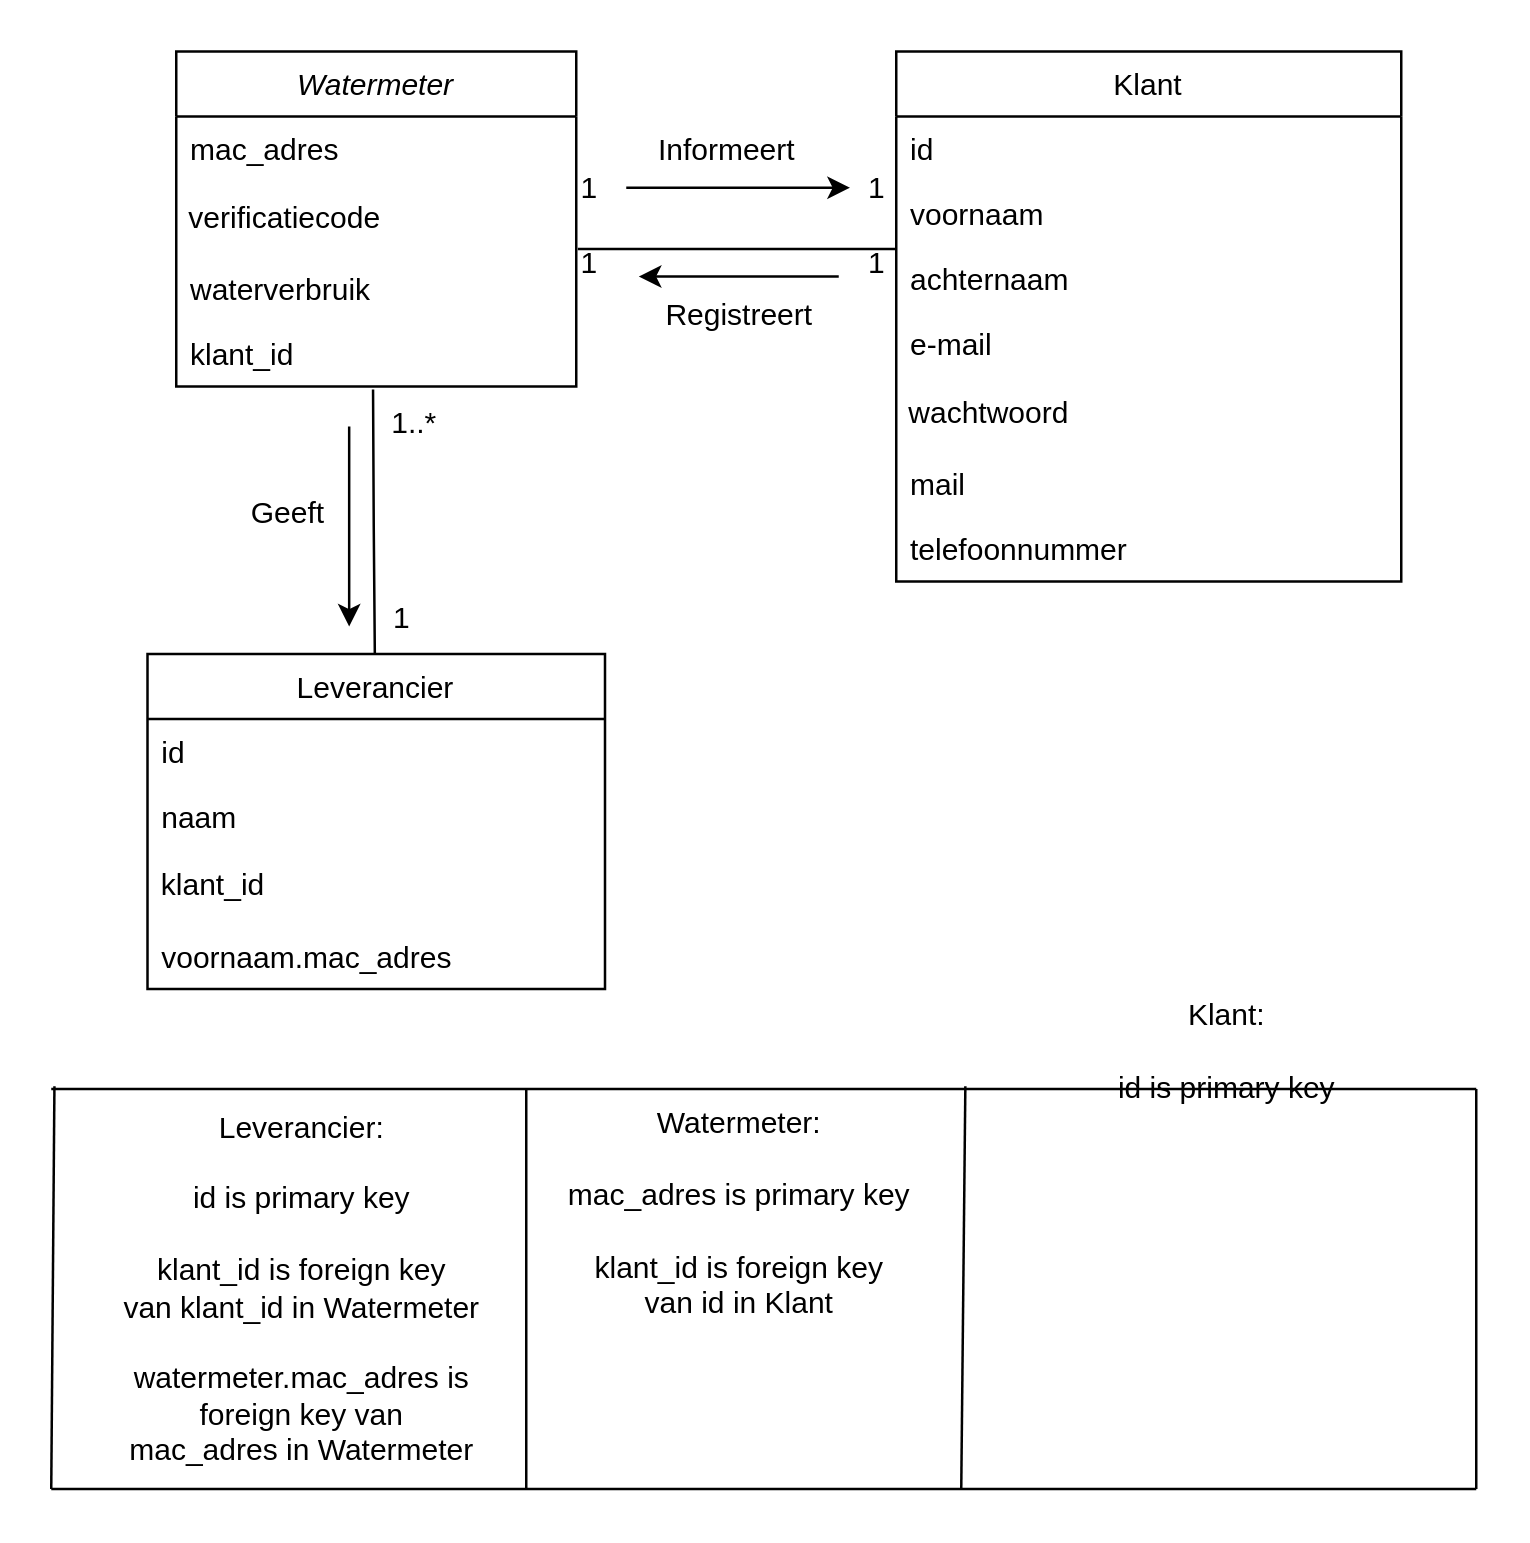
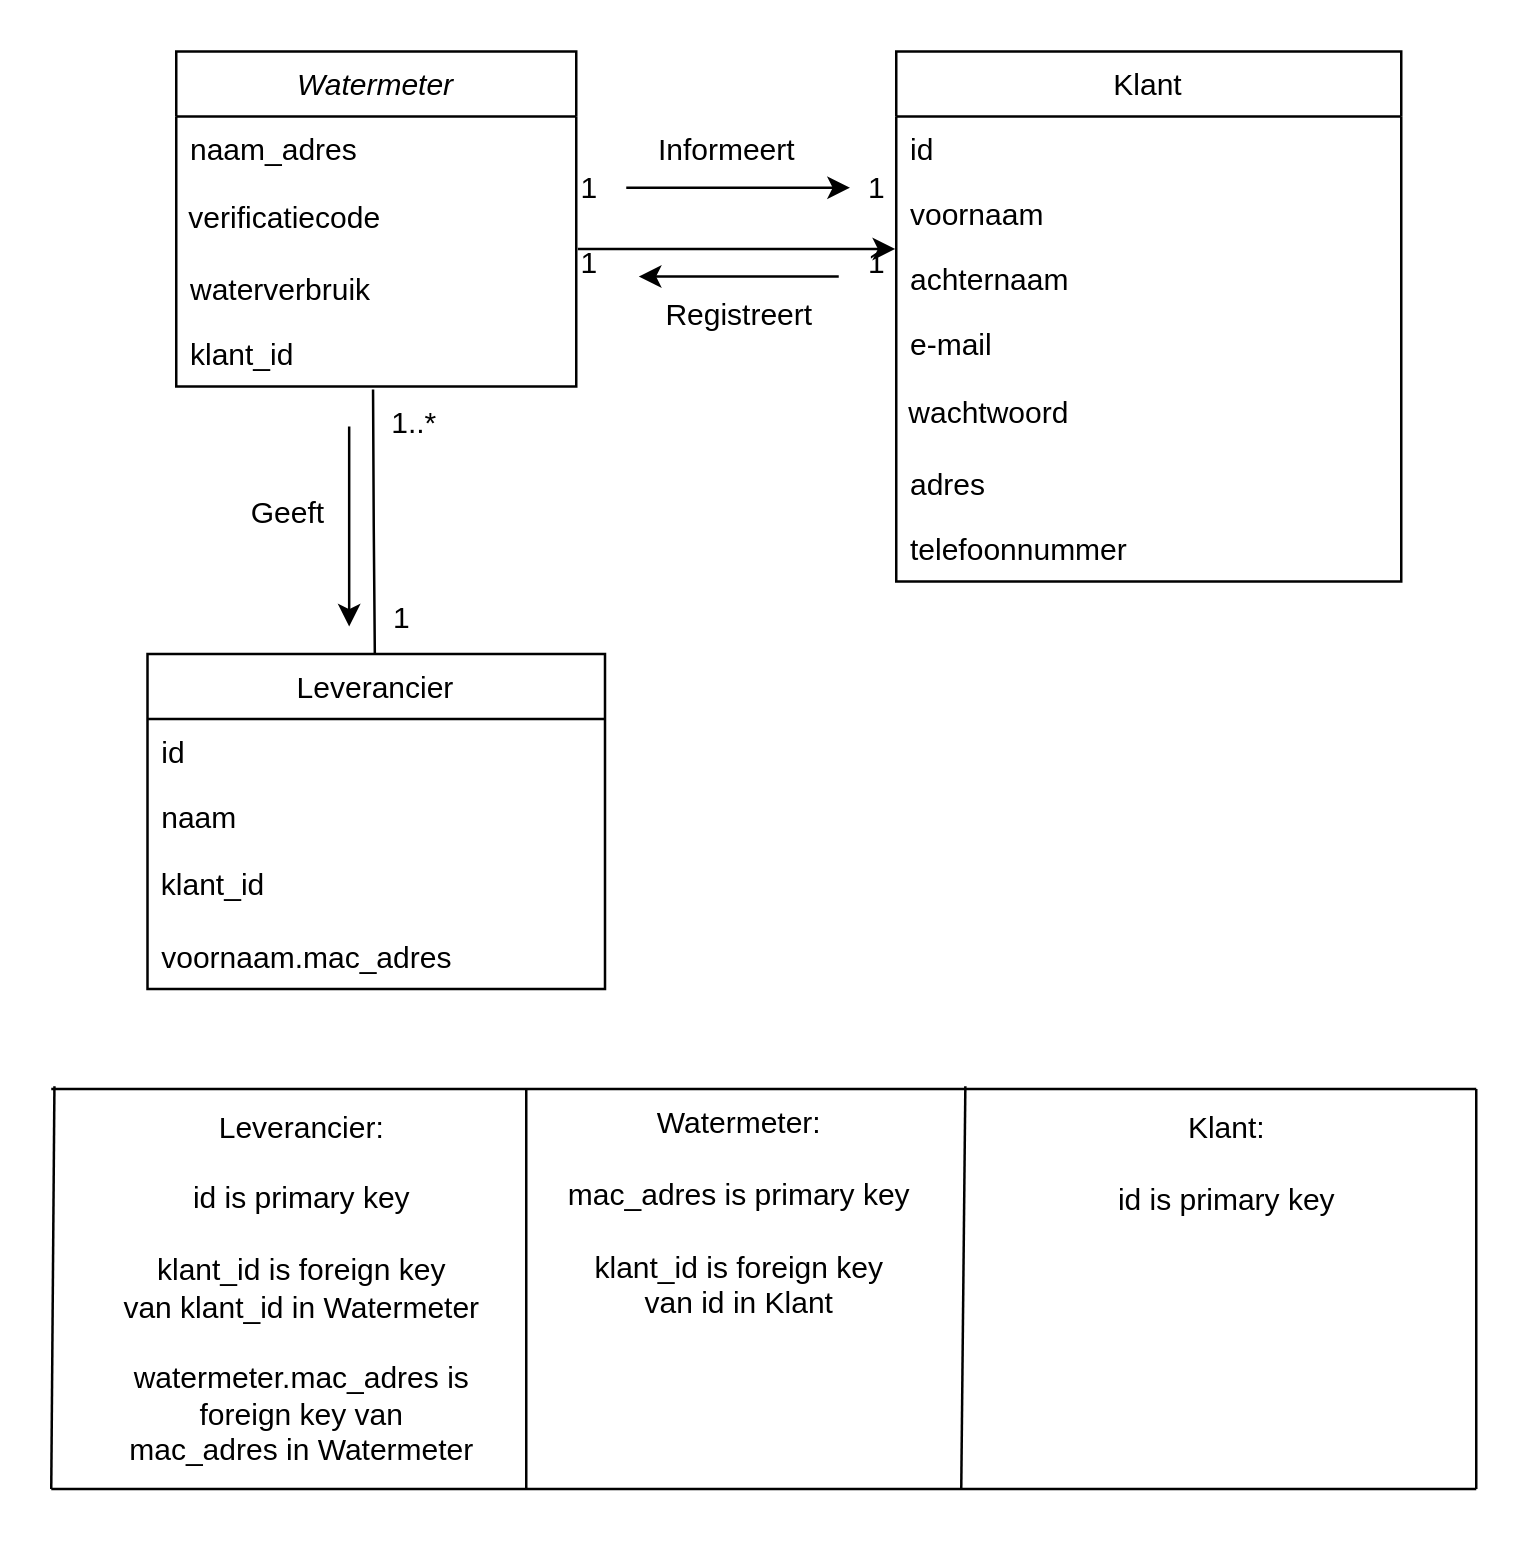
node "mac_adres": label "mac_adres" -> "naam_adres"
edge "verificatiecode" -- "achternaam": arrowhead none -> classic
node "mail": label "mail" -> "adres"
node "Klant: id is primary key": moved (1226, 1051) -> (1226, 1164)
